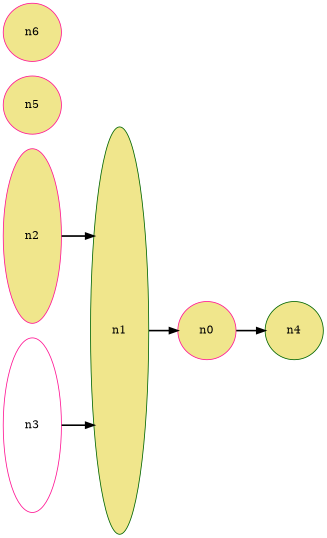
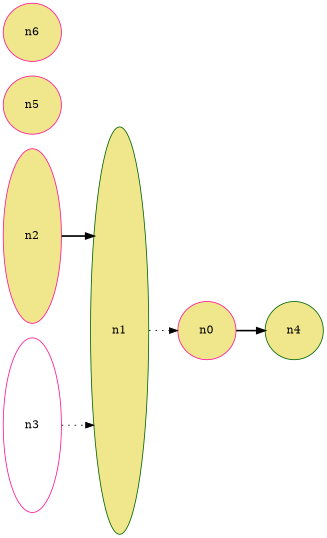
edge "n1" -> "n0": style bold -> dotted
edge "n3" -> "n1": style bold -> dotted
